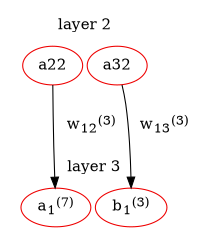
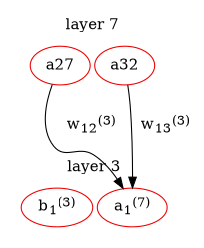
cluster "layer 2": label "layer 2" -> "layer 7"
node "a22": label "a22" -> "a27"
edge "a32" -> "b": now "a32" -> "a"
